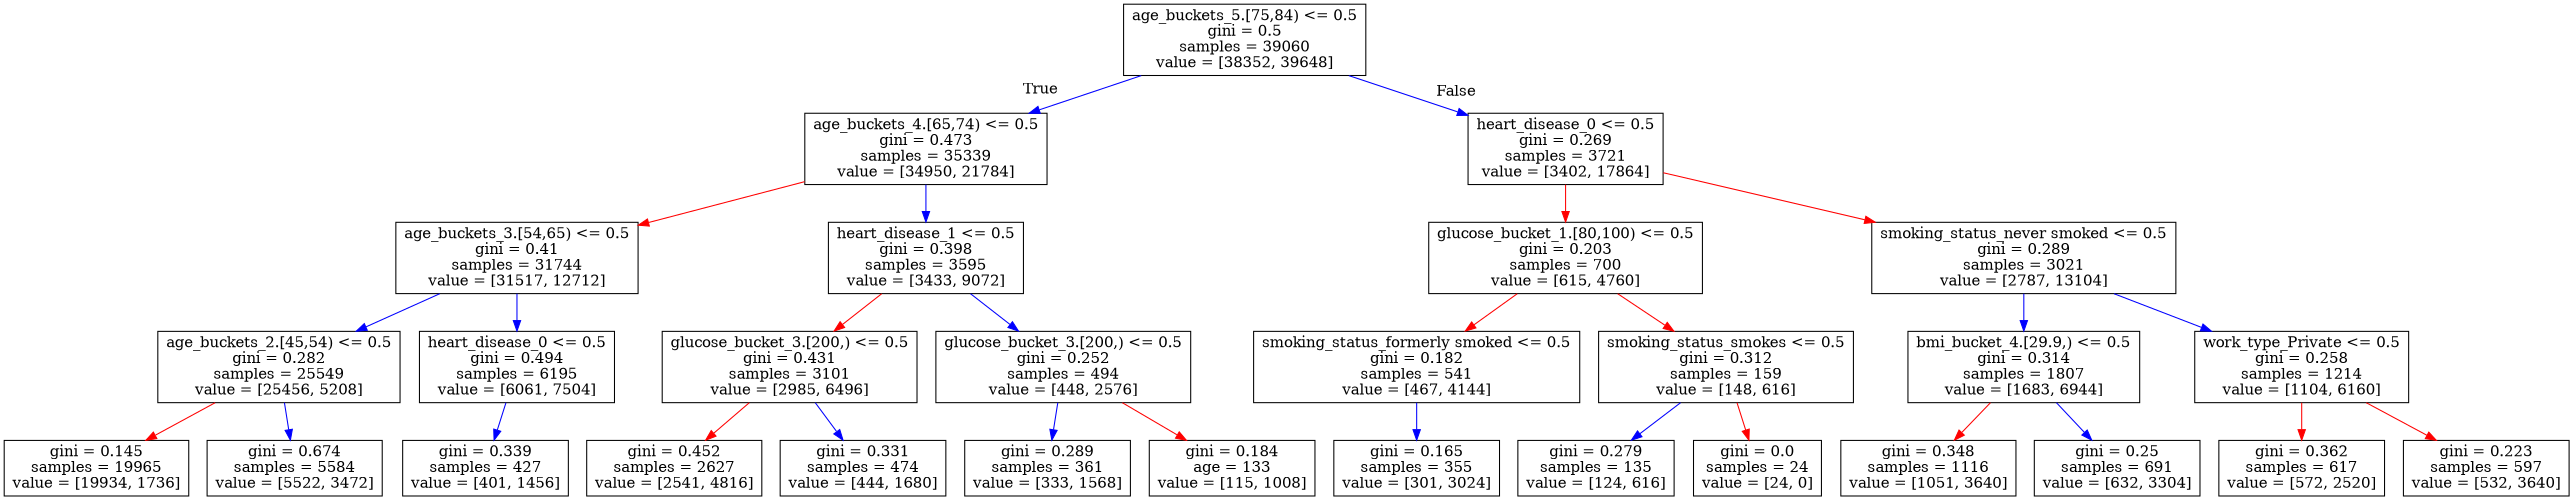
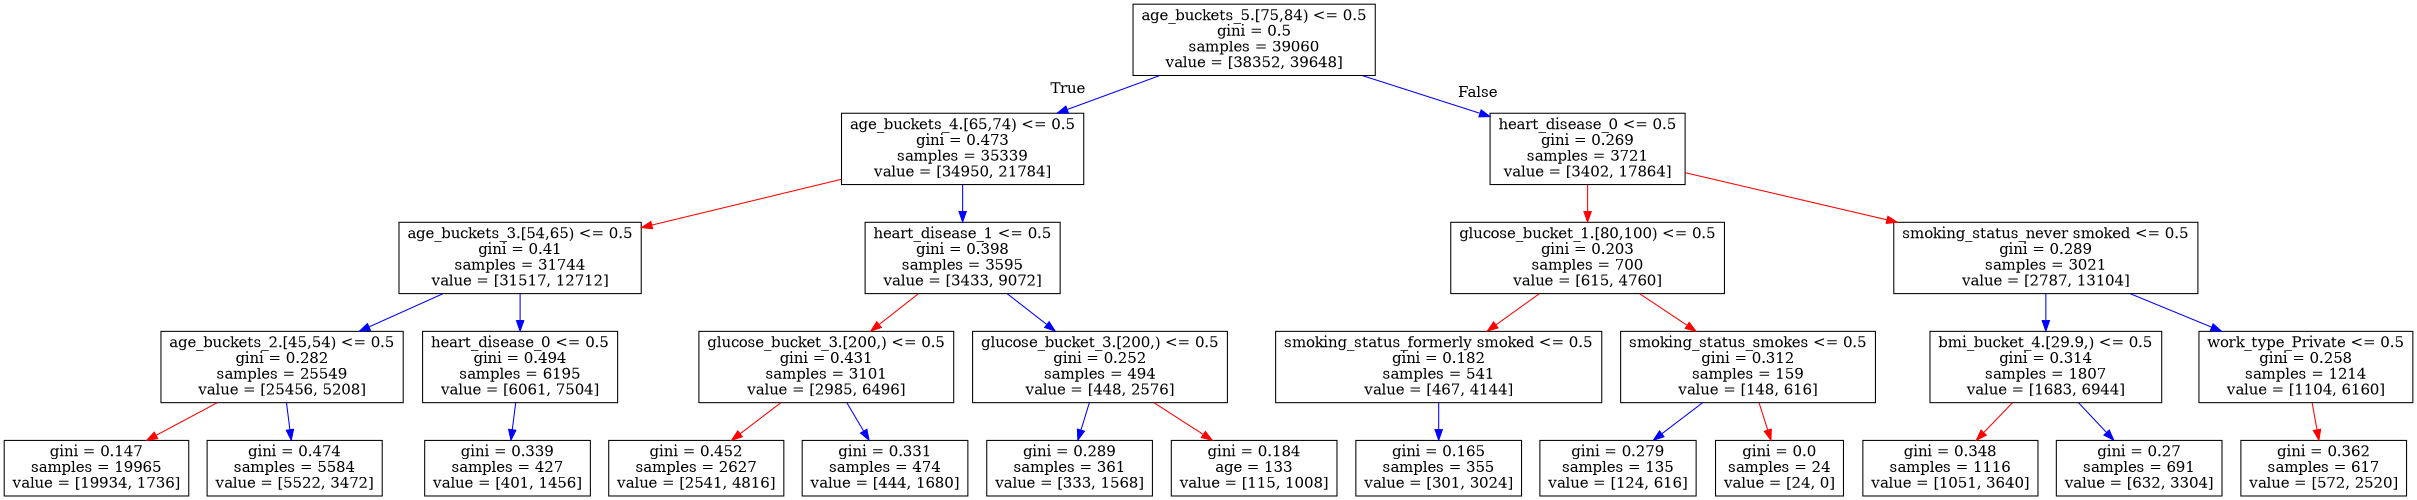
node "gini = 0.145 samples = 19965 value = [19934, 1736]": label "gini = 0.145 samples = 19965 value = [19934, 1736]" -> "gini = 0.147 samples = 19965 value = [19934, 1736]"
node "gini = 0.674 samples = 5584 value = [5522, 3472]": label "gini = 0.674 samples = 5584 value = [5522, 3472]" -> "gini = 0.474 samples = 5584 value = [5522, 3472]"
node "gini = 0.25 samples = 691 value = [632, 3304]": label "gini = 0.25 samples = 691 value = [632, 3304]" -> "gini = 0.27 samples = 691 value = [632, 3304]"
node "gini = 0.223 samples = 597 value = [532, 3640]": removed
